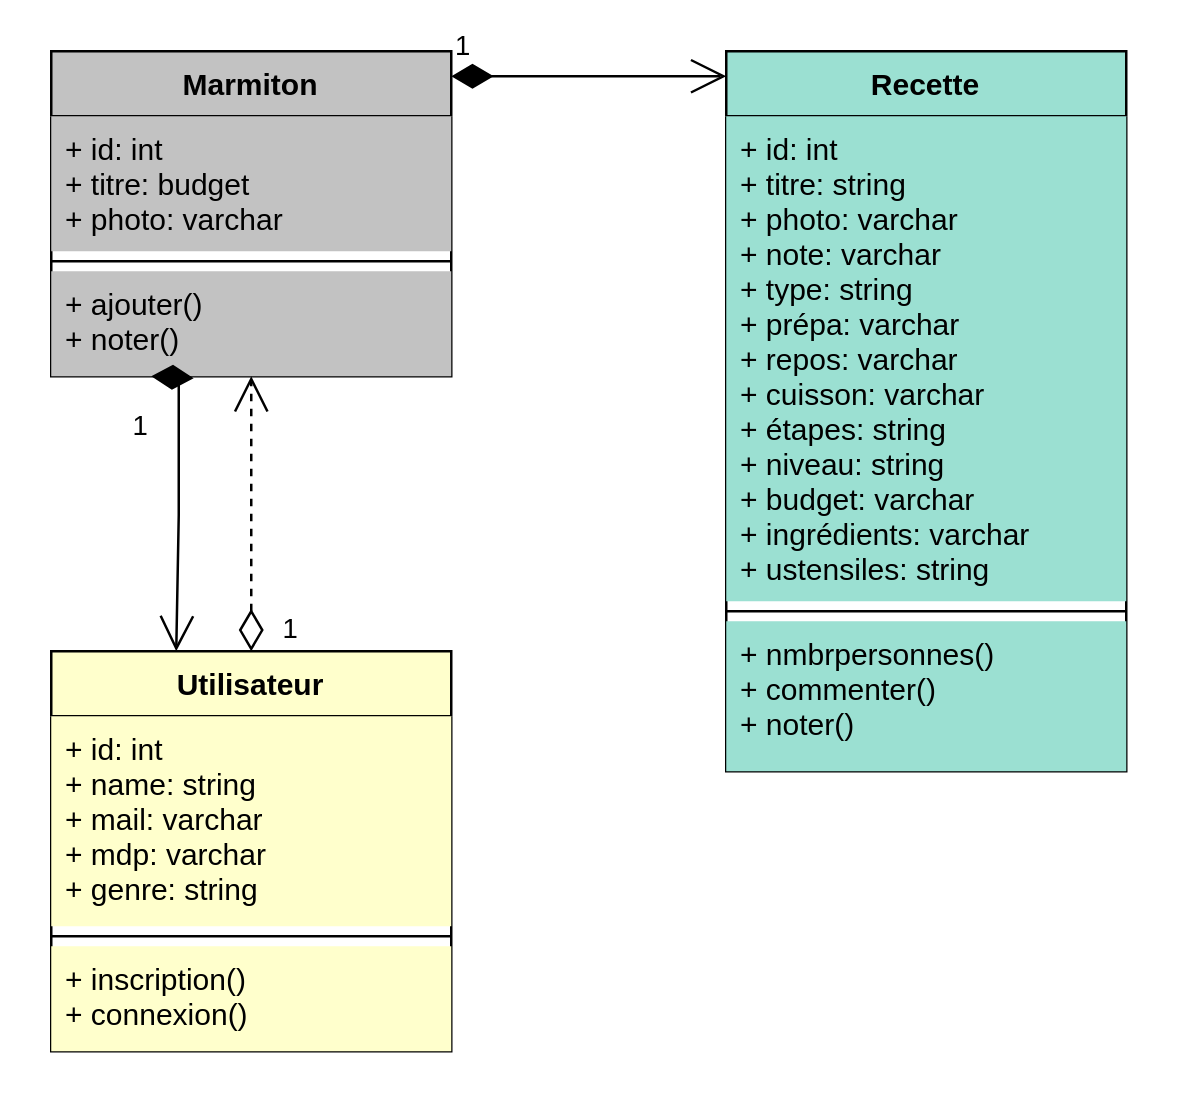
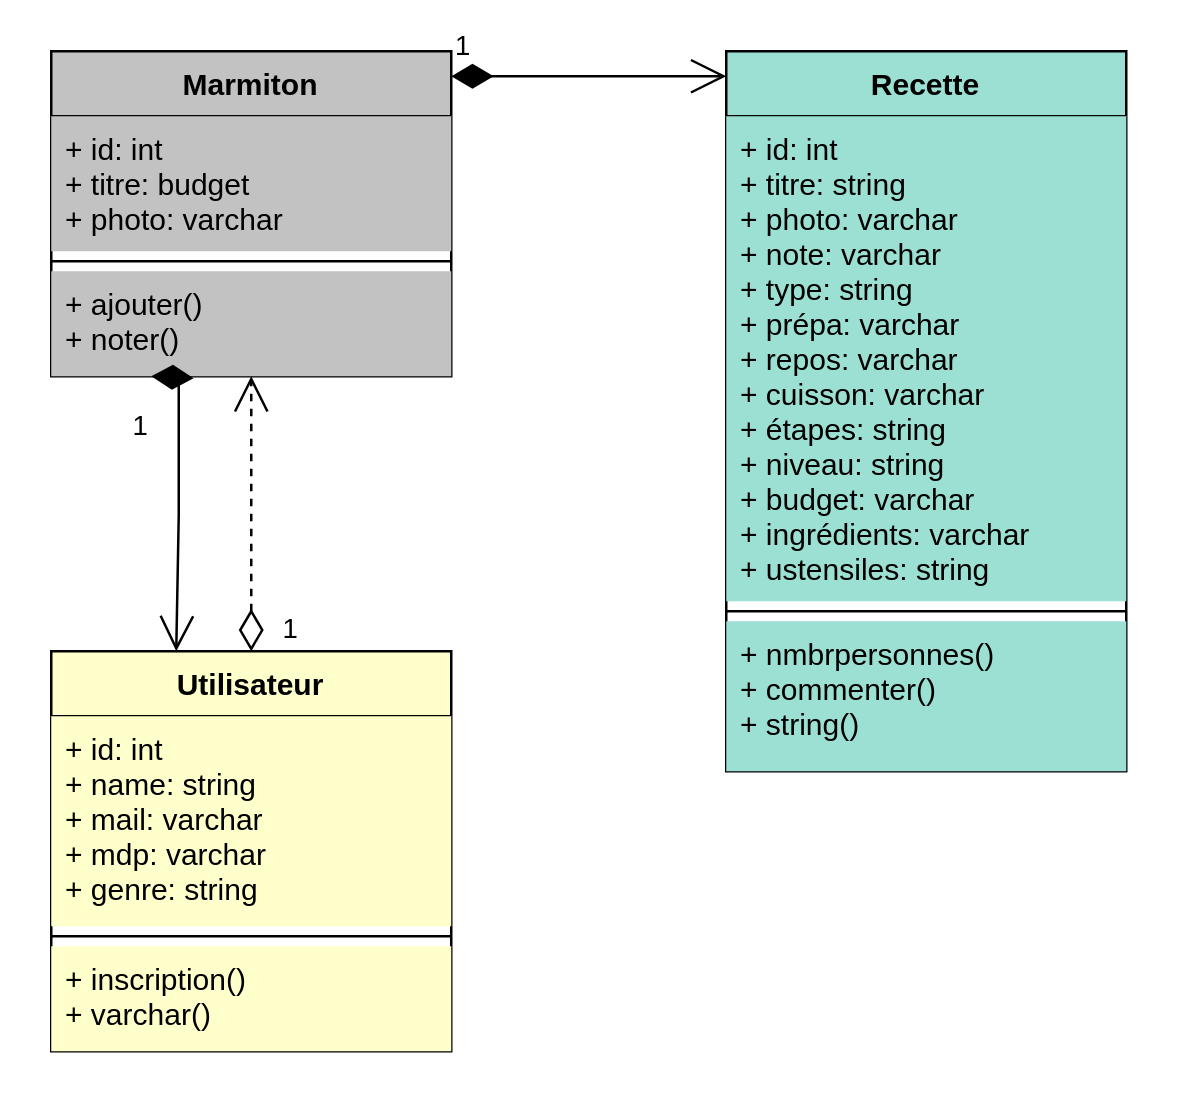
node "+ nmbrpersonnes() + commenter() + noter()": label "+ nmbrpersonnes() + commenter() + noter()" -> "+ nmbrpersonnes() + commenter() + string()"
node "+ inscription() + connexion()": label "+ inscription() + connexion()" -> "+ inscription() + varchar()"
